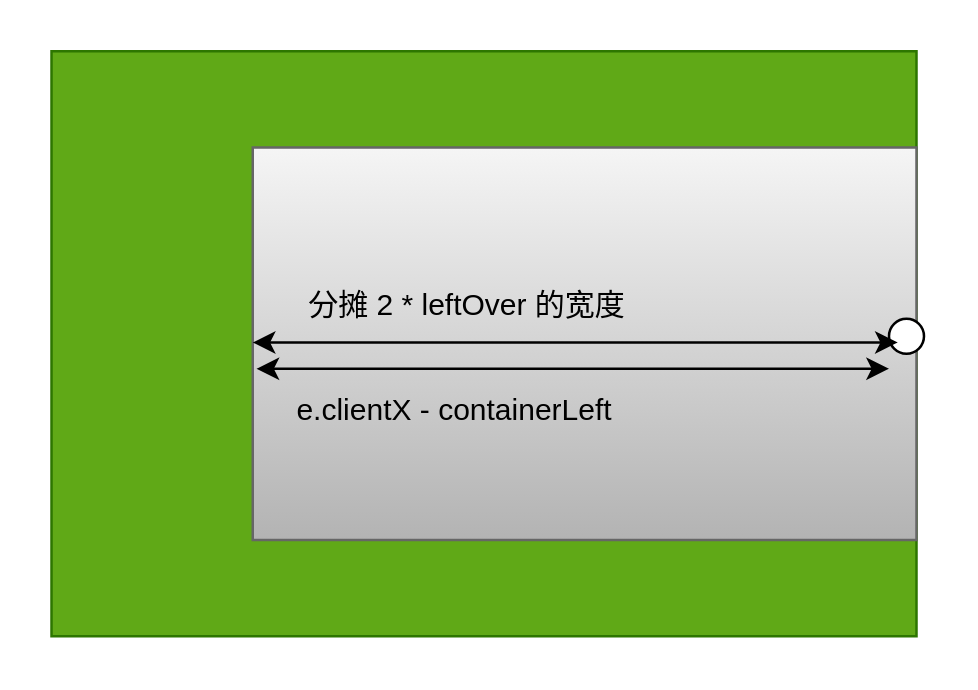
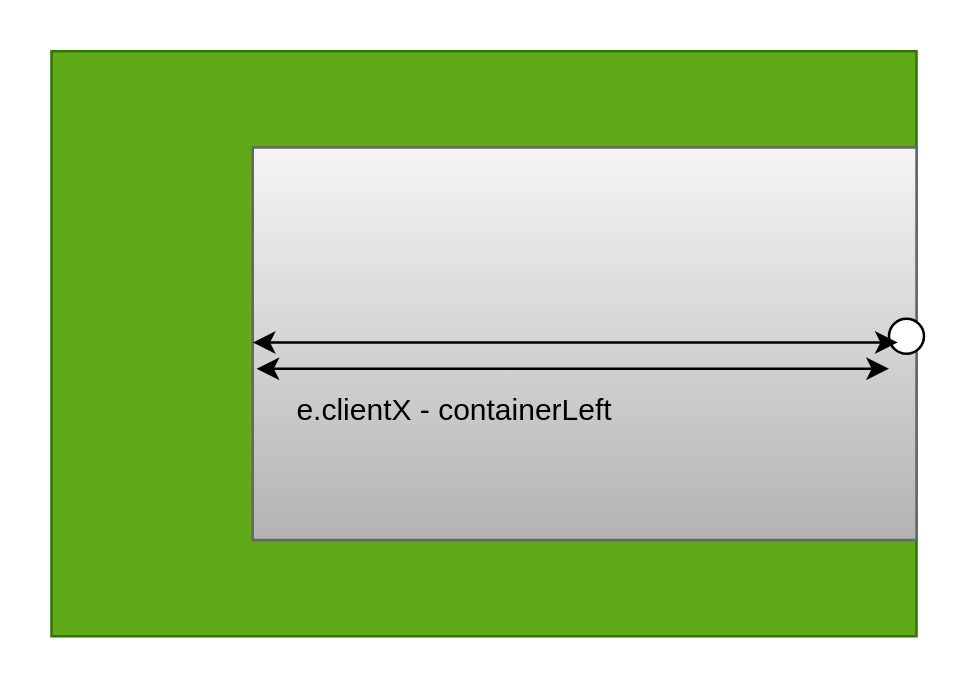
node "分摊 2 * leftOver 的宽度": removed
